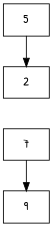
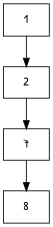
node "5": label "5" -> "1"
edge "2" -> "7": added
node "9": label "9" -> "8"
